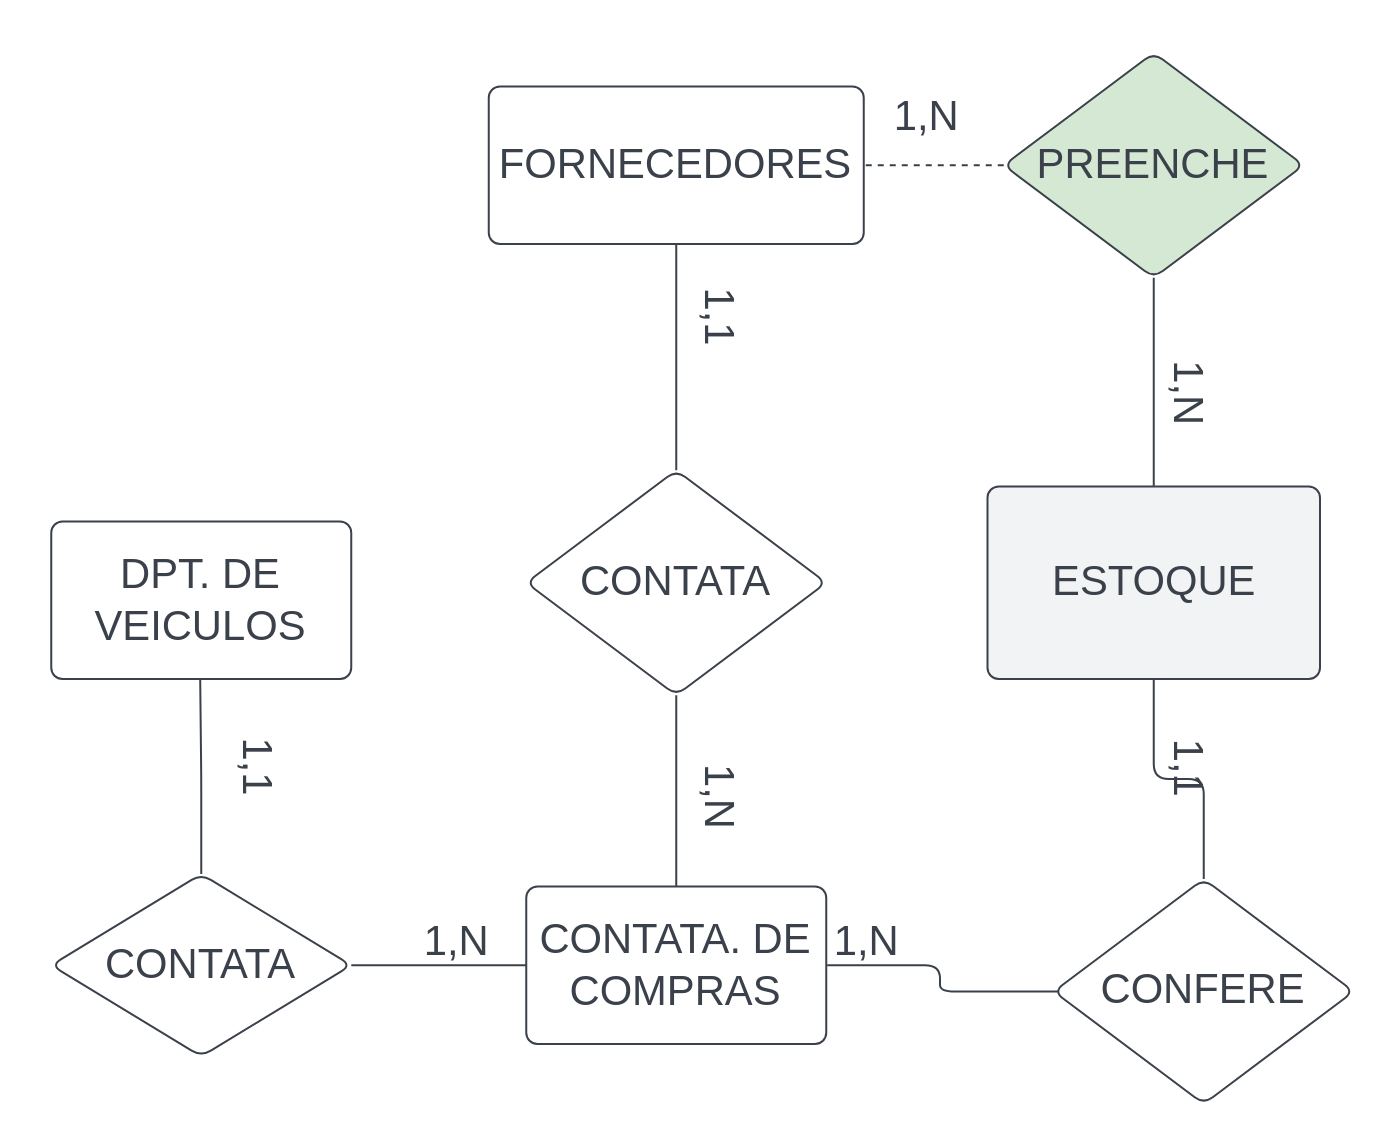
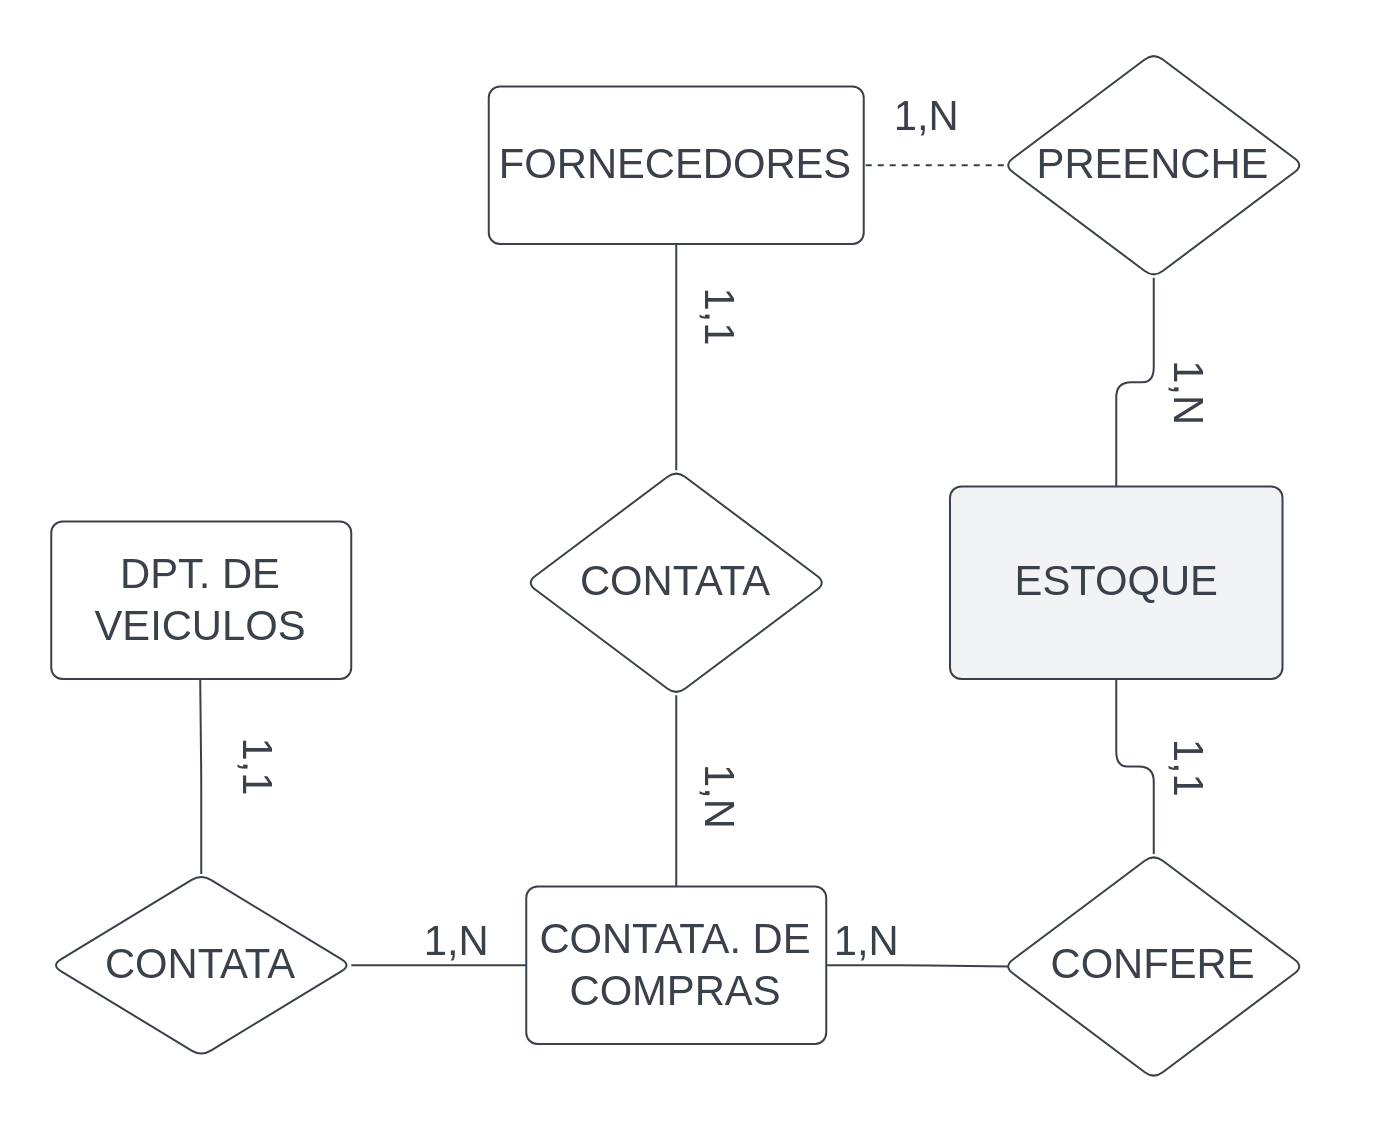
node "PREENCHE": fillcolor #d5e8d4 -> #ffffff
node "ESTOQUE": moved (1154, 583) -> (1116, 583)
node "CONFERE": moved (1204, 991) -> (1154, 966)
